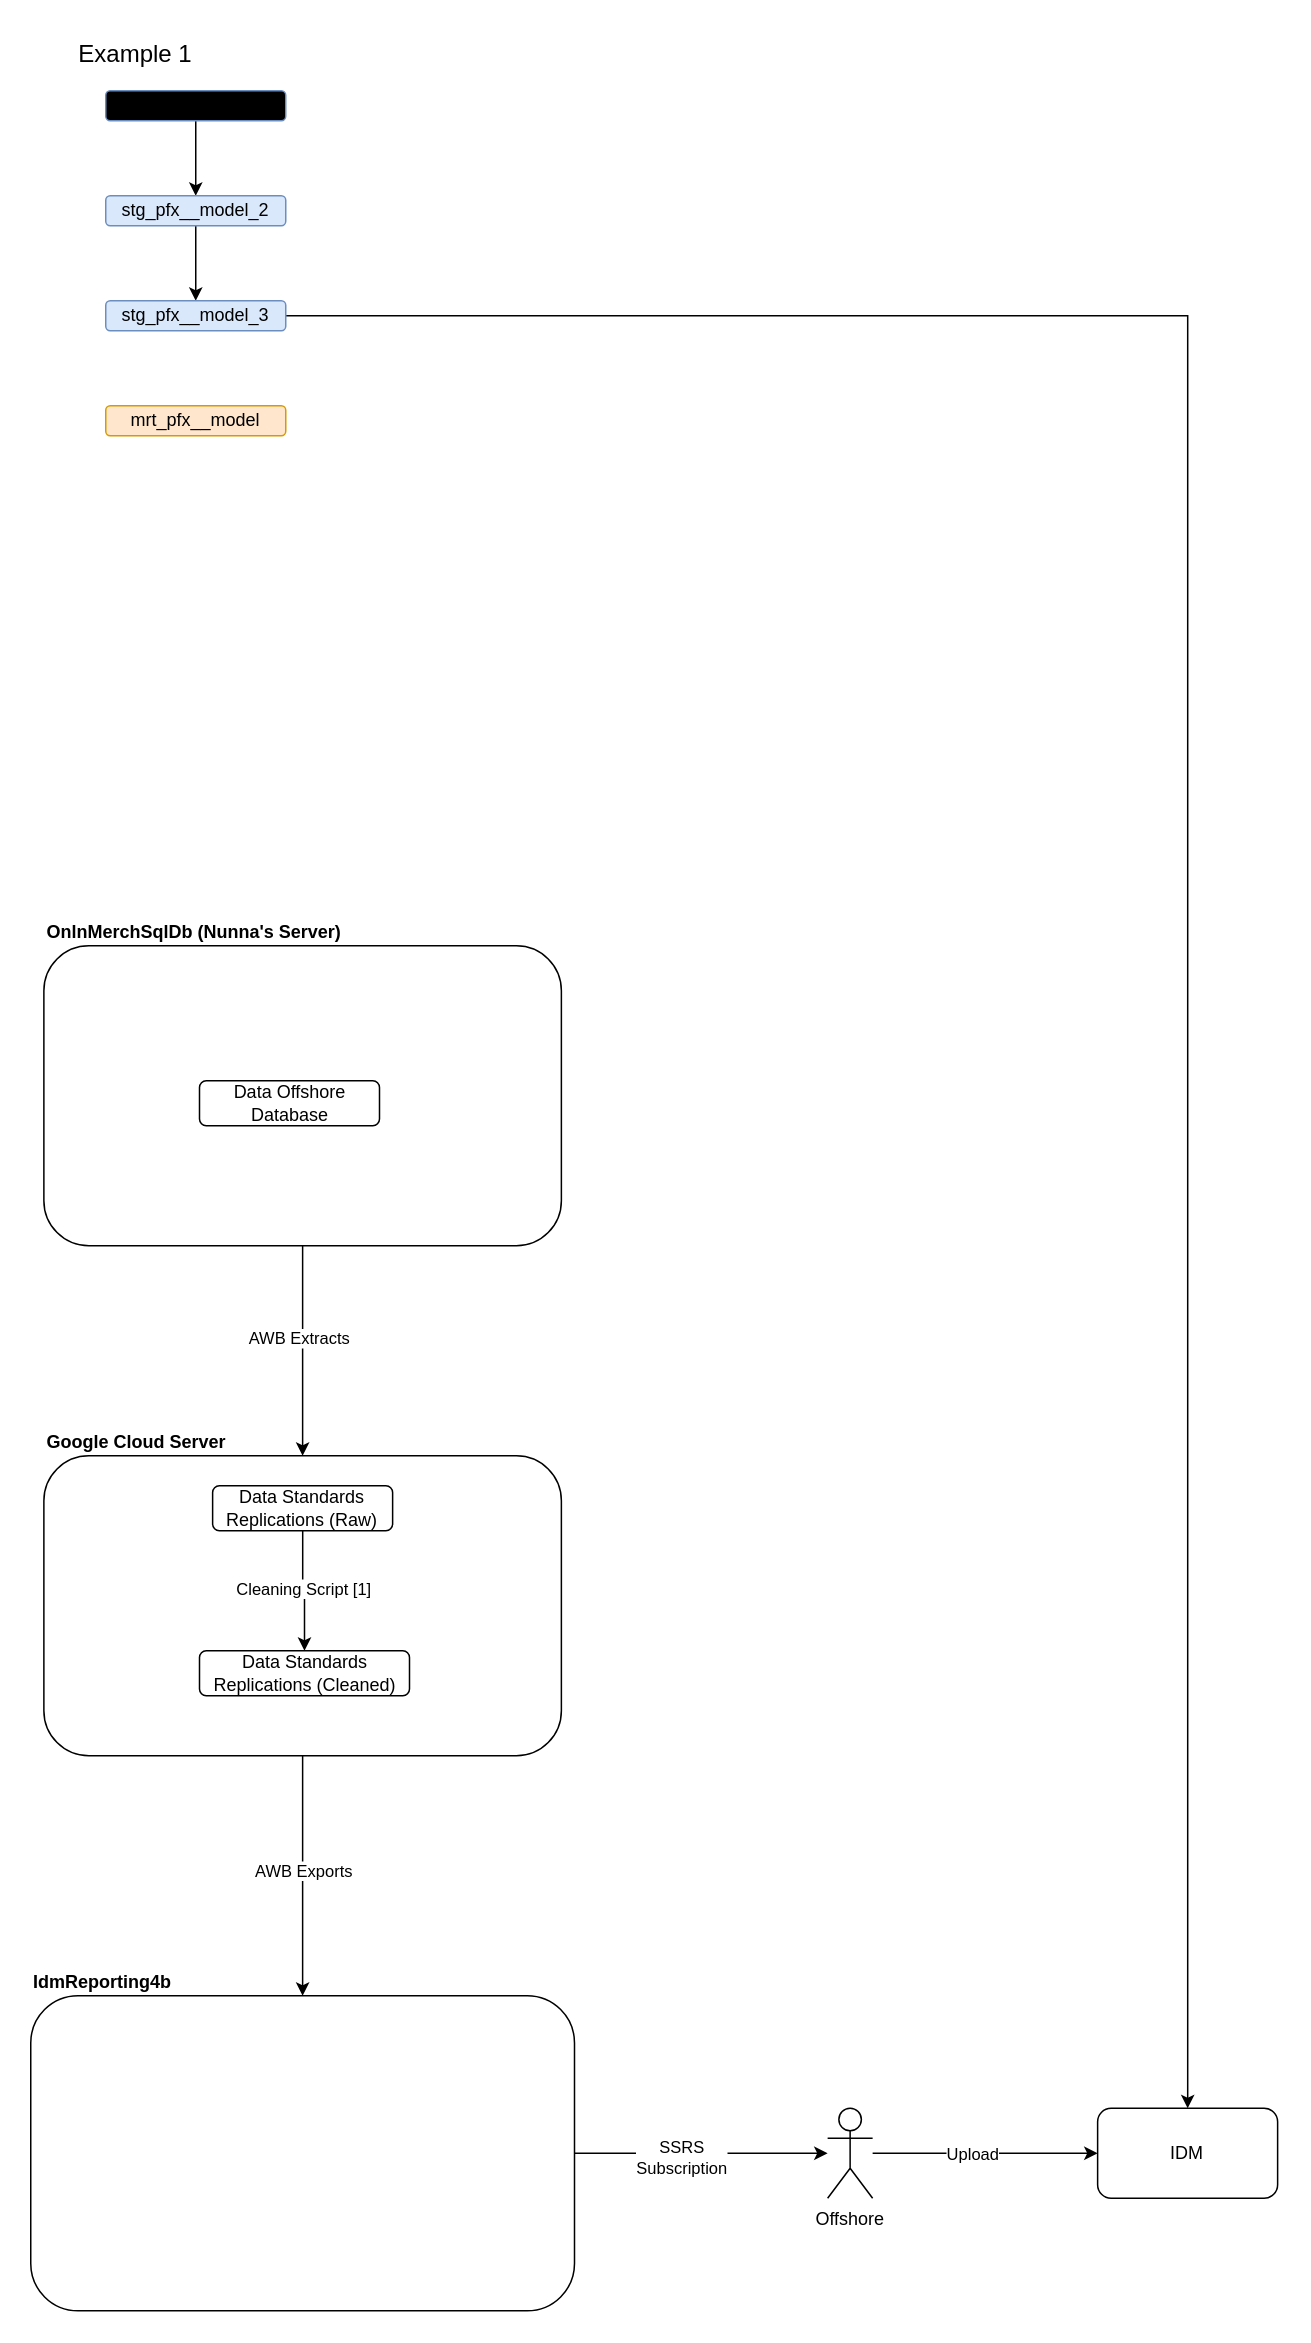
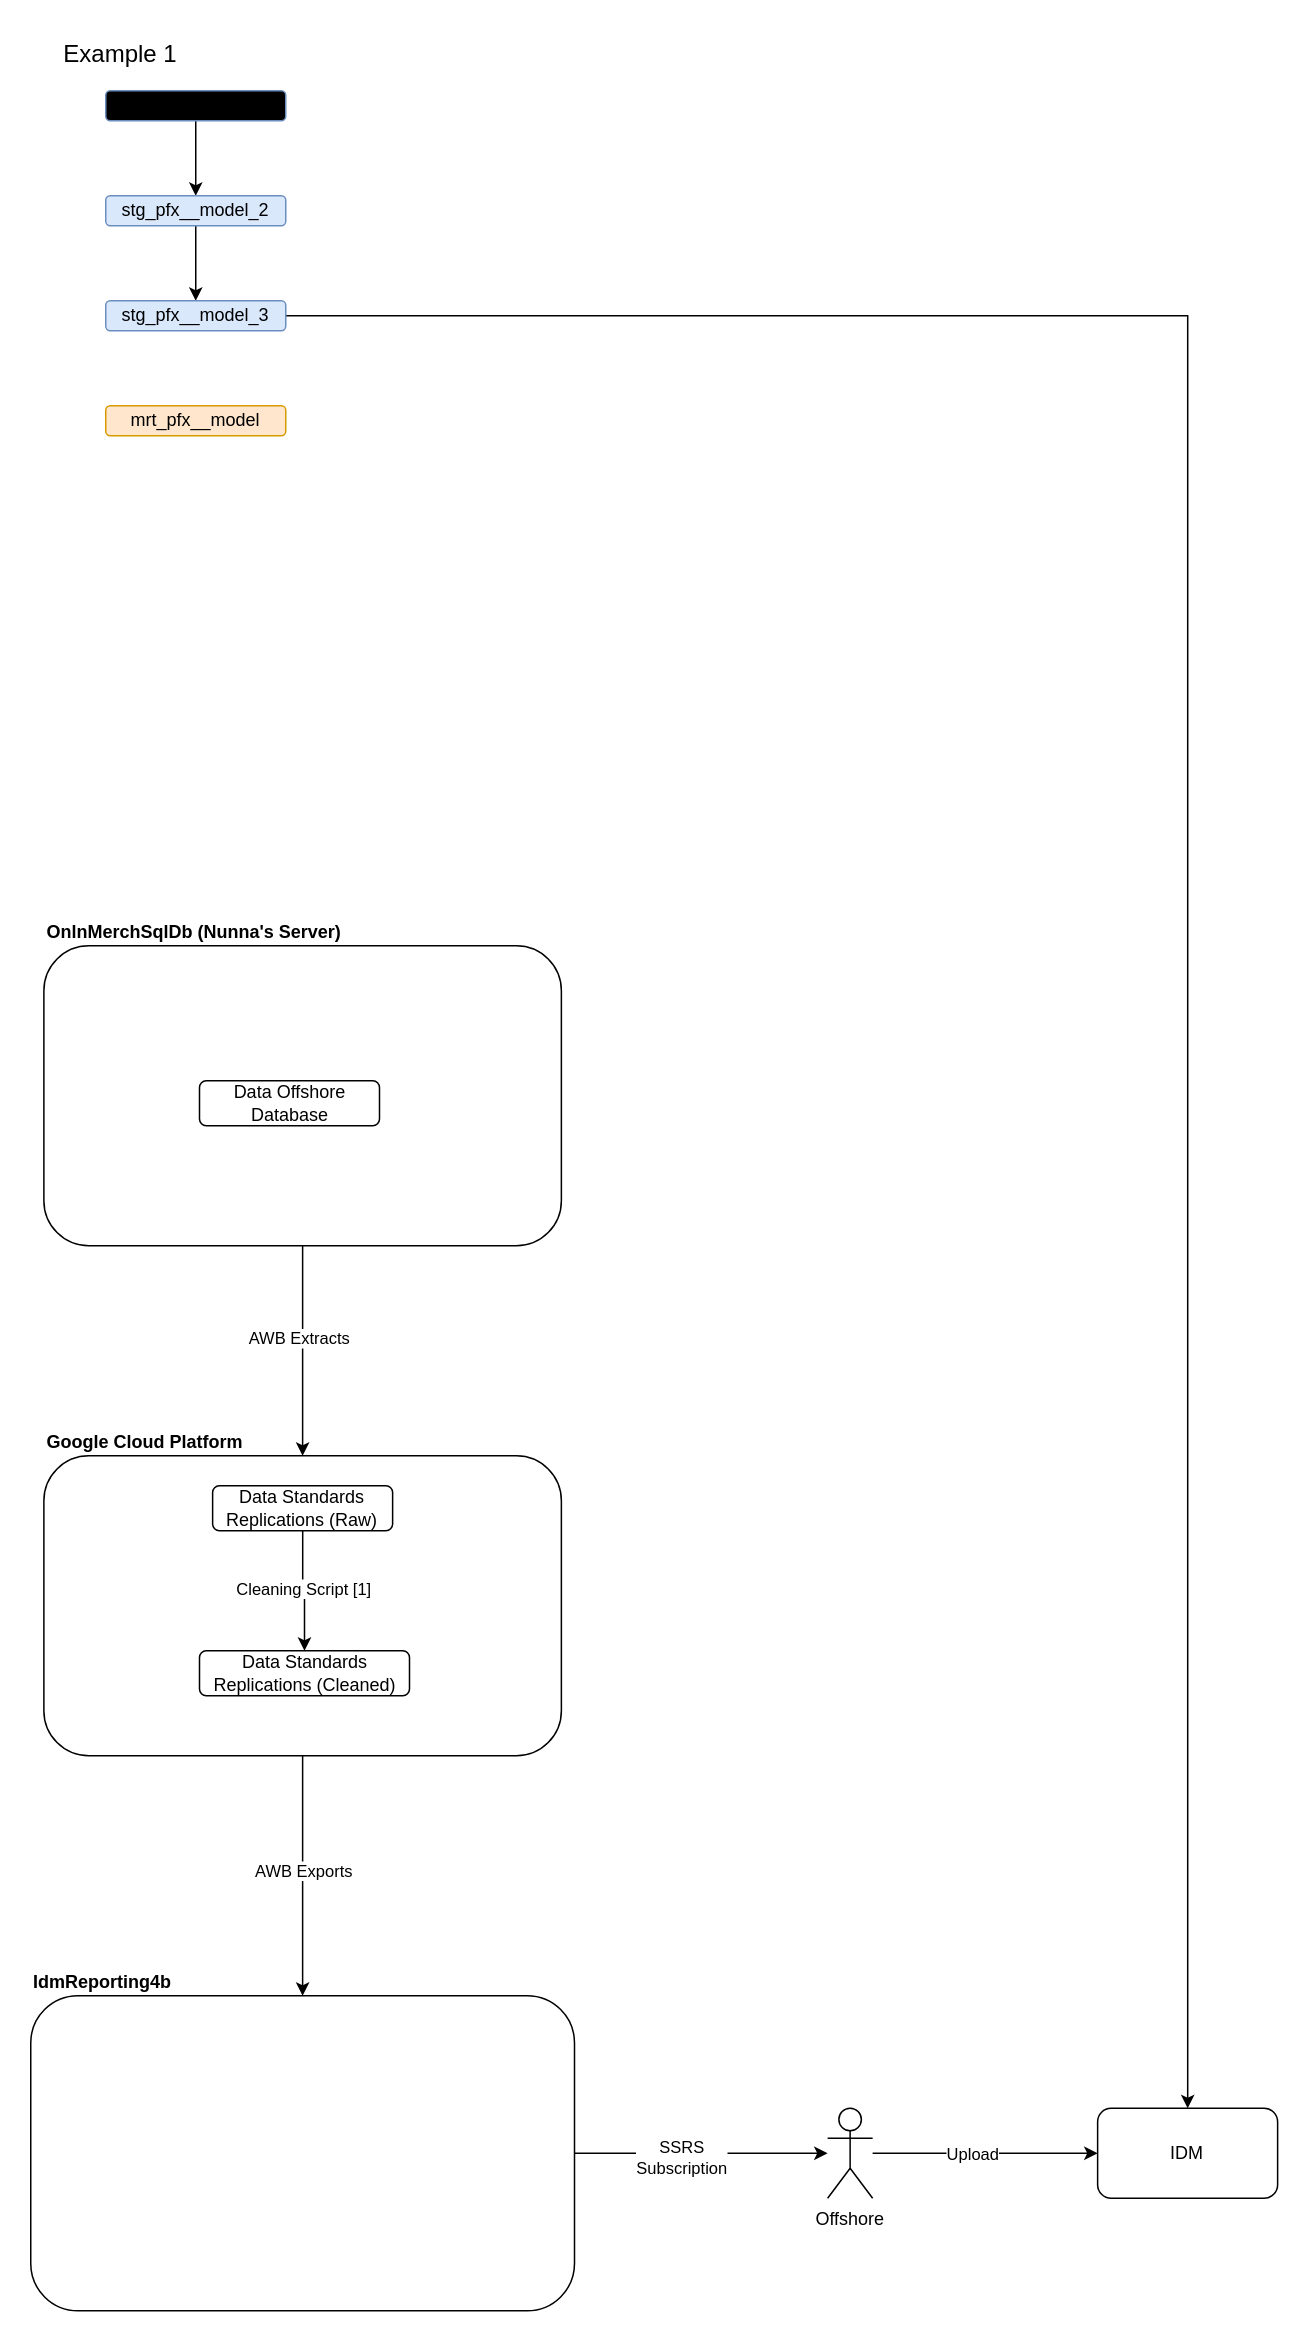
node "Example 1": moved (136, 53) -> (121, 53)
node "Google Cloud Server": label "Google Cloud Server" -> "Google Cloud Platform"
